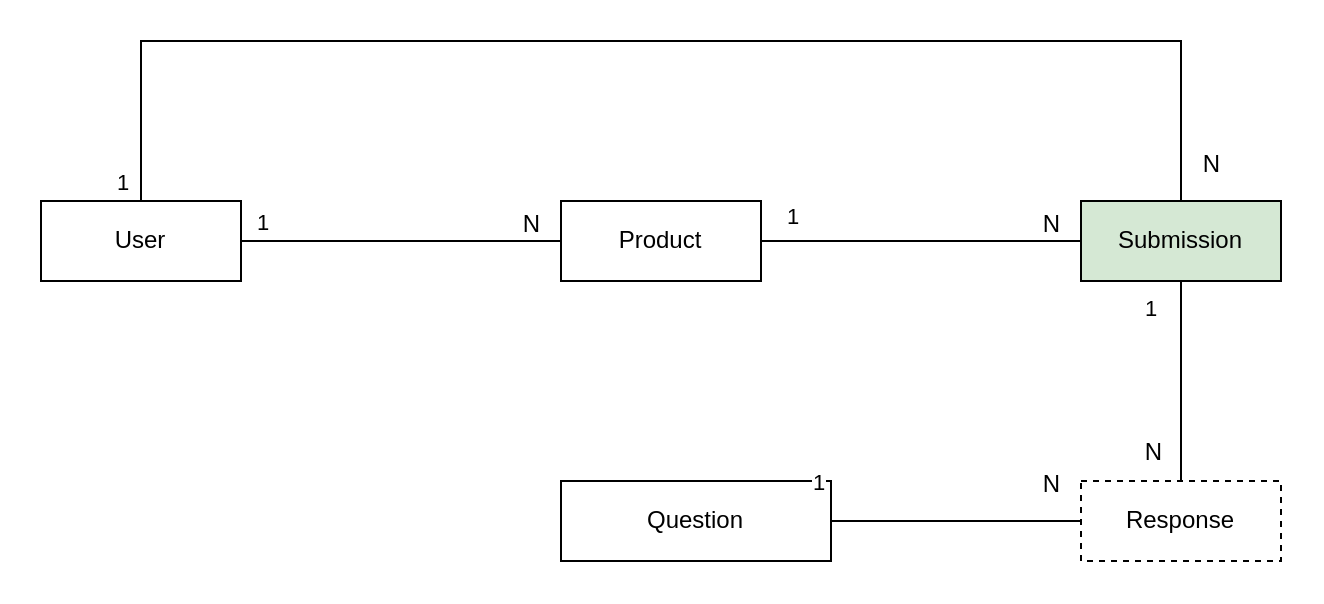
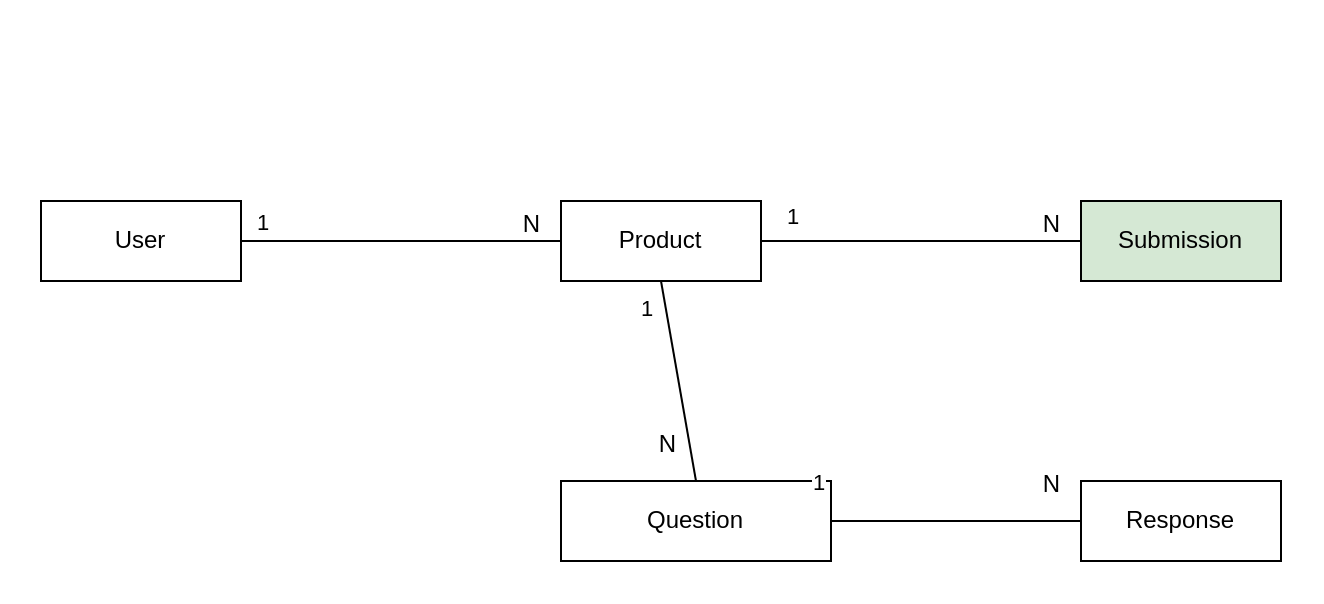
edge "User" -- "Submission": removed, labels "N", "1"
edge "Product" -- "Question": added, labels "1", "N"
edge "Submission" -- "Response": removed, labels "N", "1"
node "Response": style dashed -> solid
